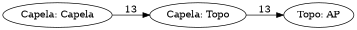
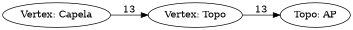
node "Capela: Capela": label "Capela: Capela" -> "Vertex: Capela"
node "Capela: Topo": label "Capela: Topo" -> "Vertex: Topo"
